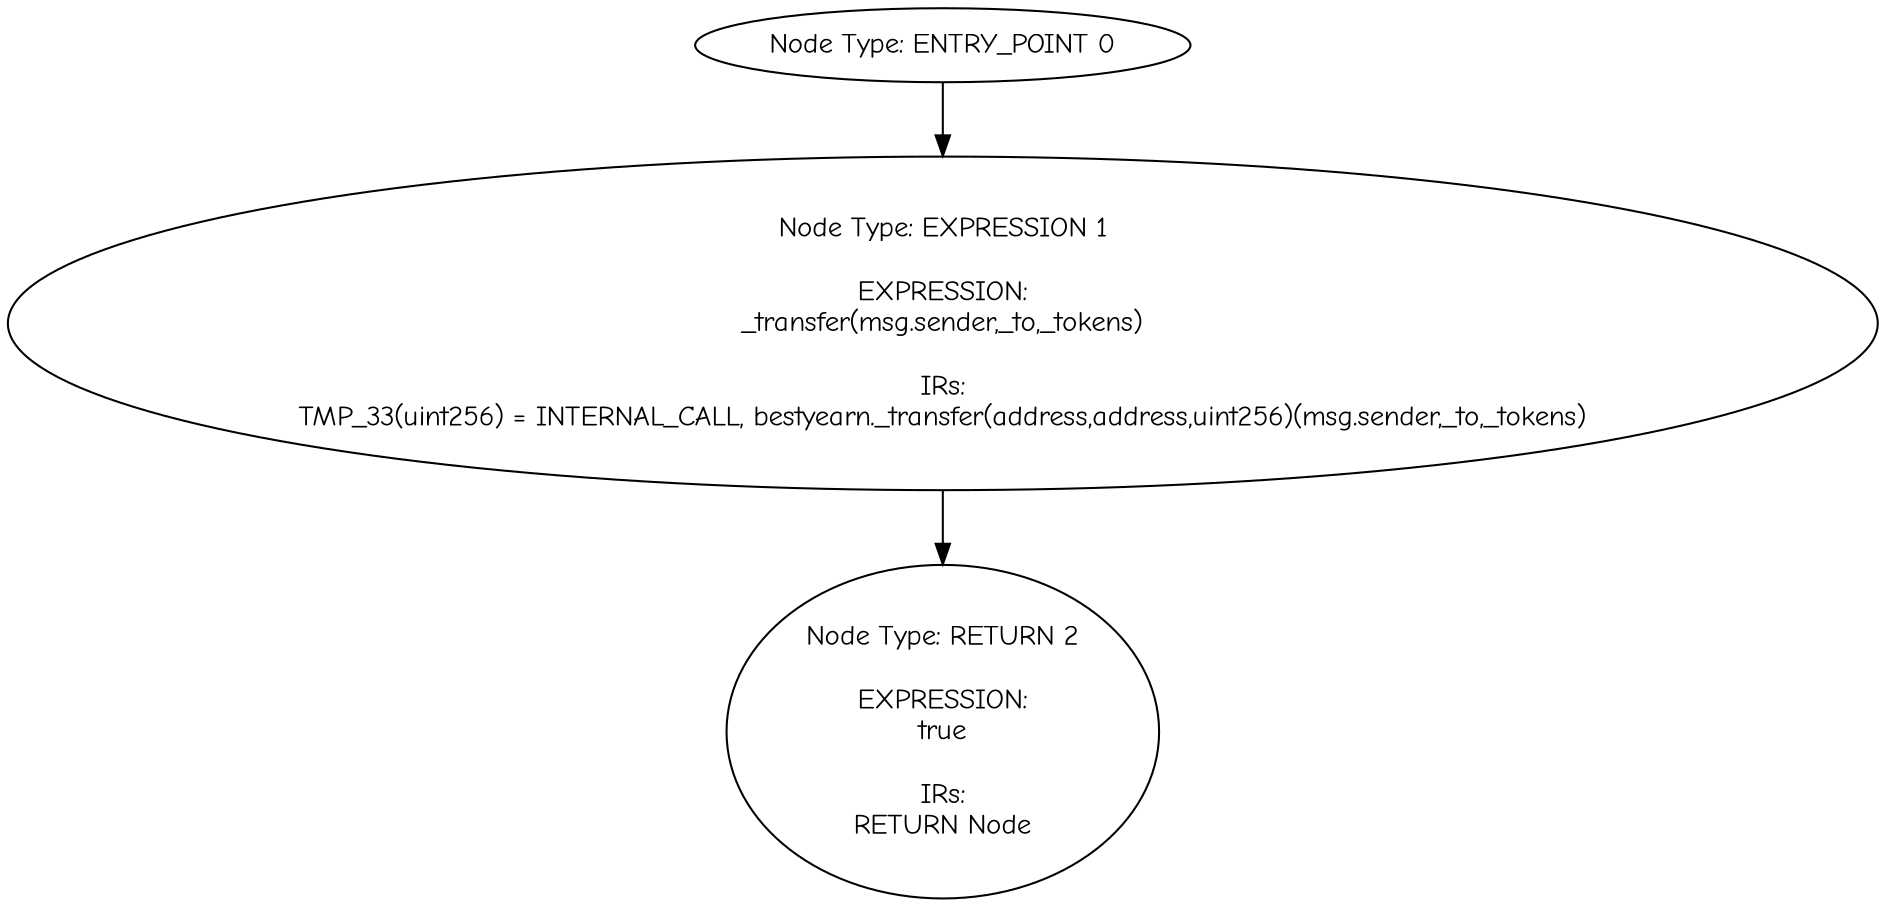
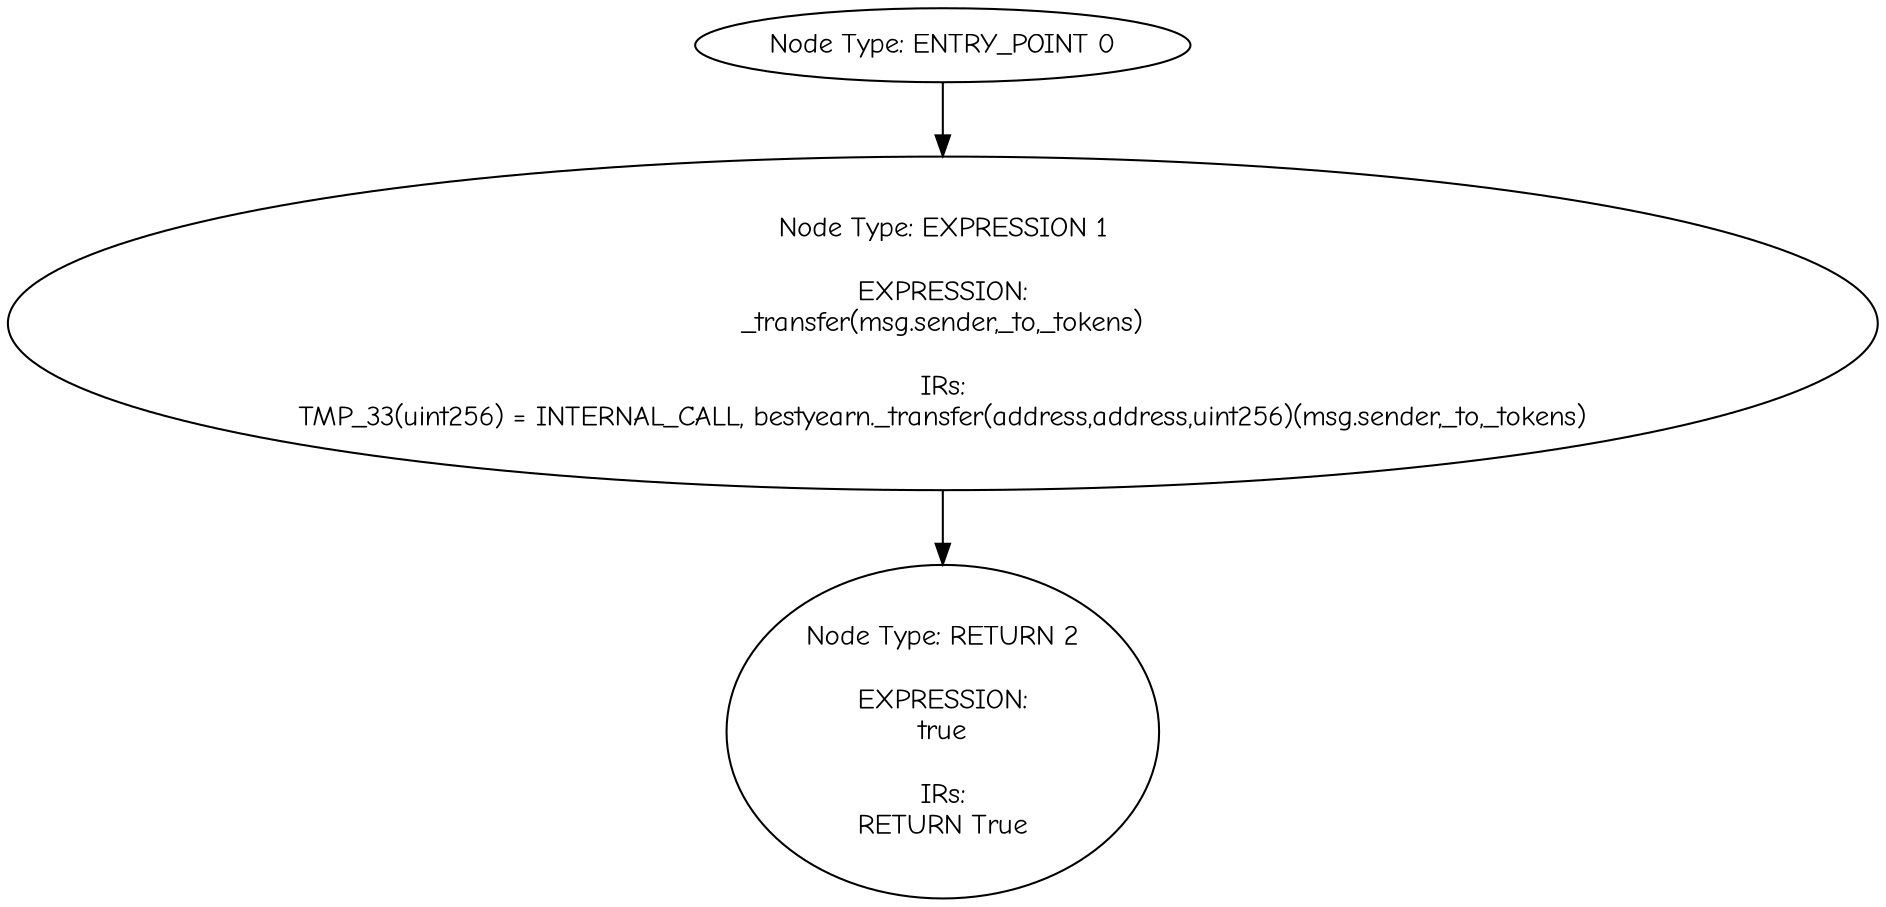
node "Node Type: RETURN 2 EXPRESSION: true IRs: RETURN Node": label "Node Type: RETURN 2 EXPRESSION: true IRs: RETURN Node" -> "Node Type: RETURN 2 EXPRESSION: true IRs: RETURN True"
